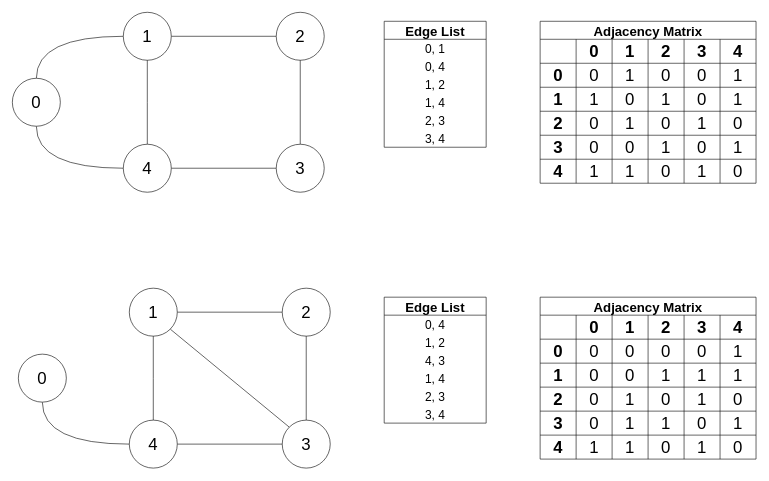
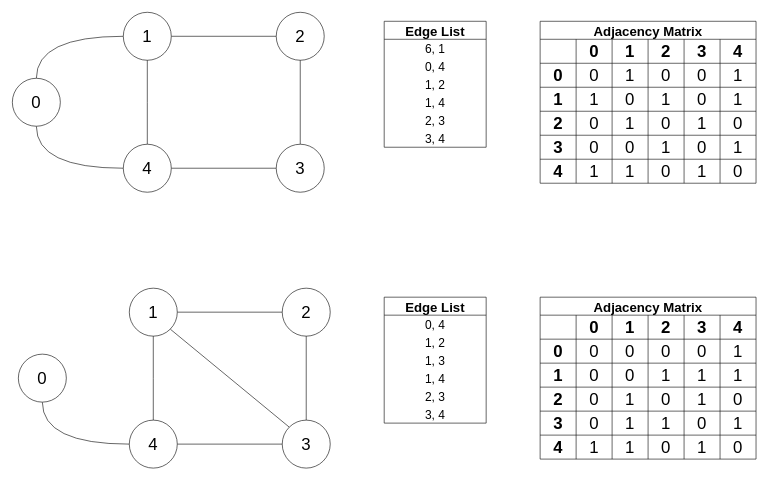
node "0, 1": label "0, 1" -> "6, 1"
node "4, 3": label "4, 3" -> "1, 3"
